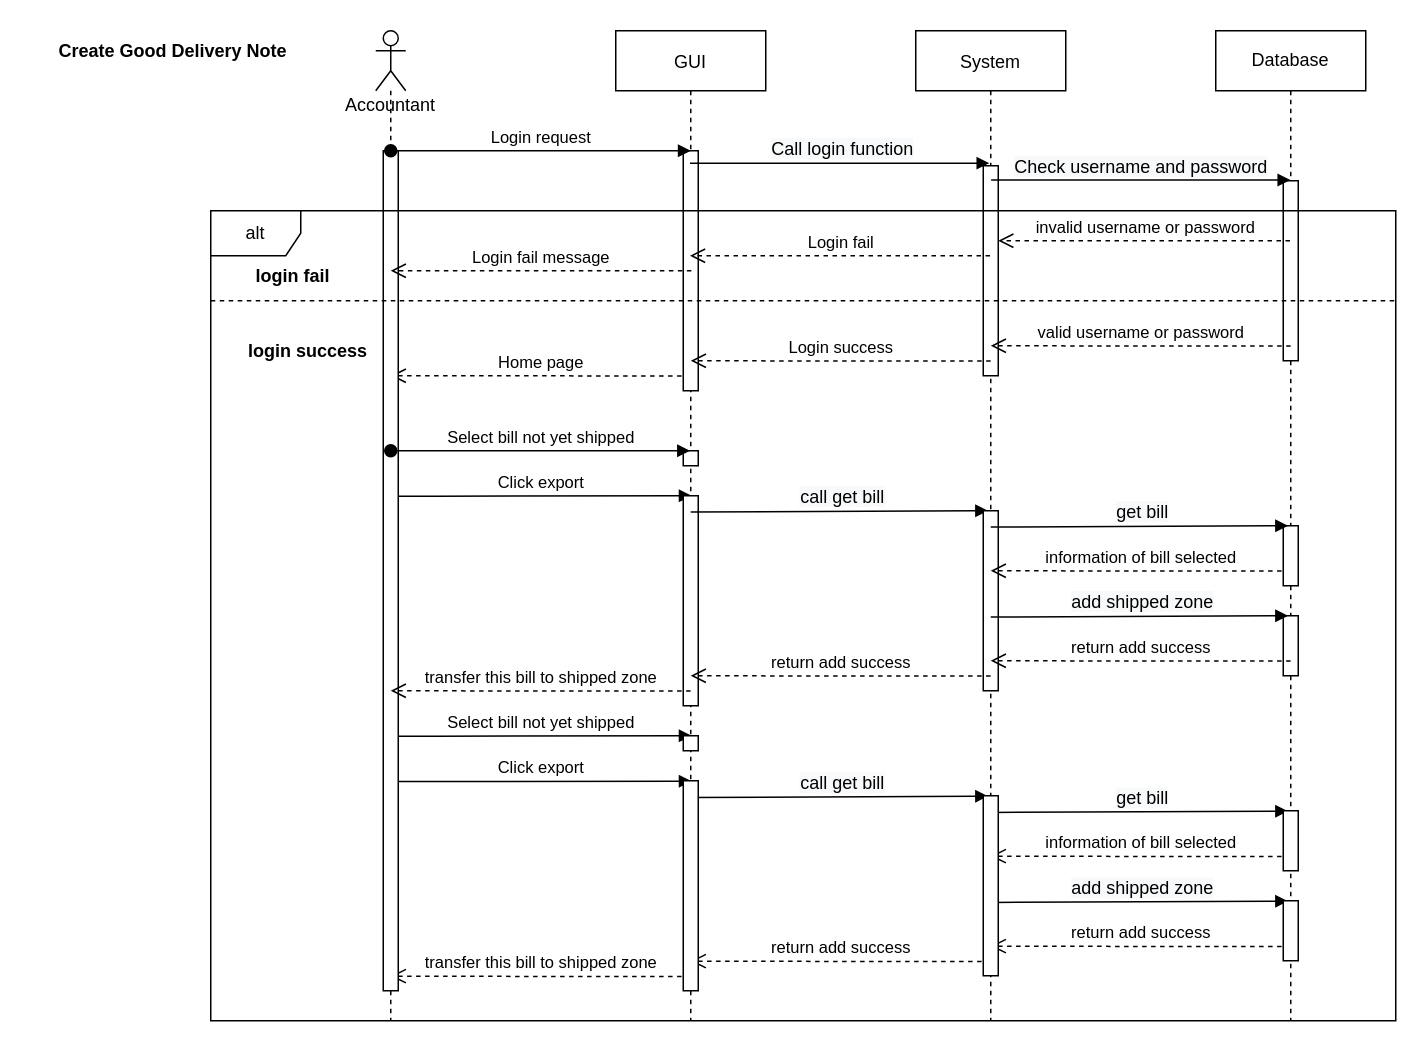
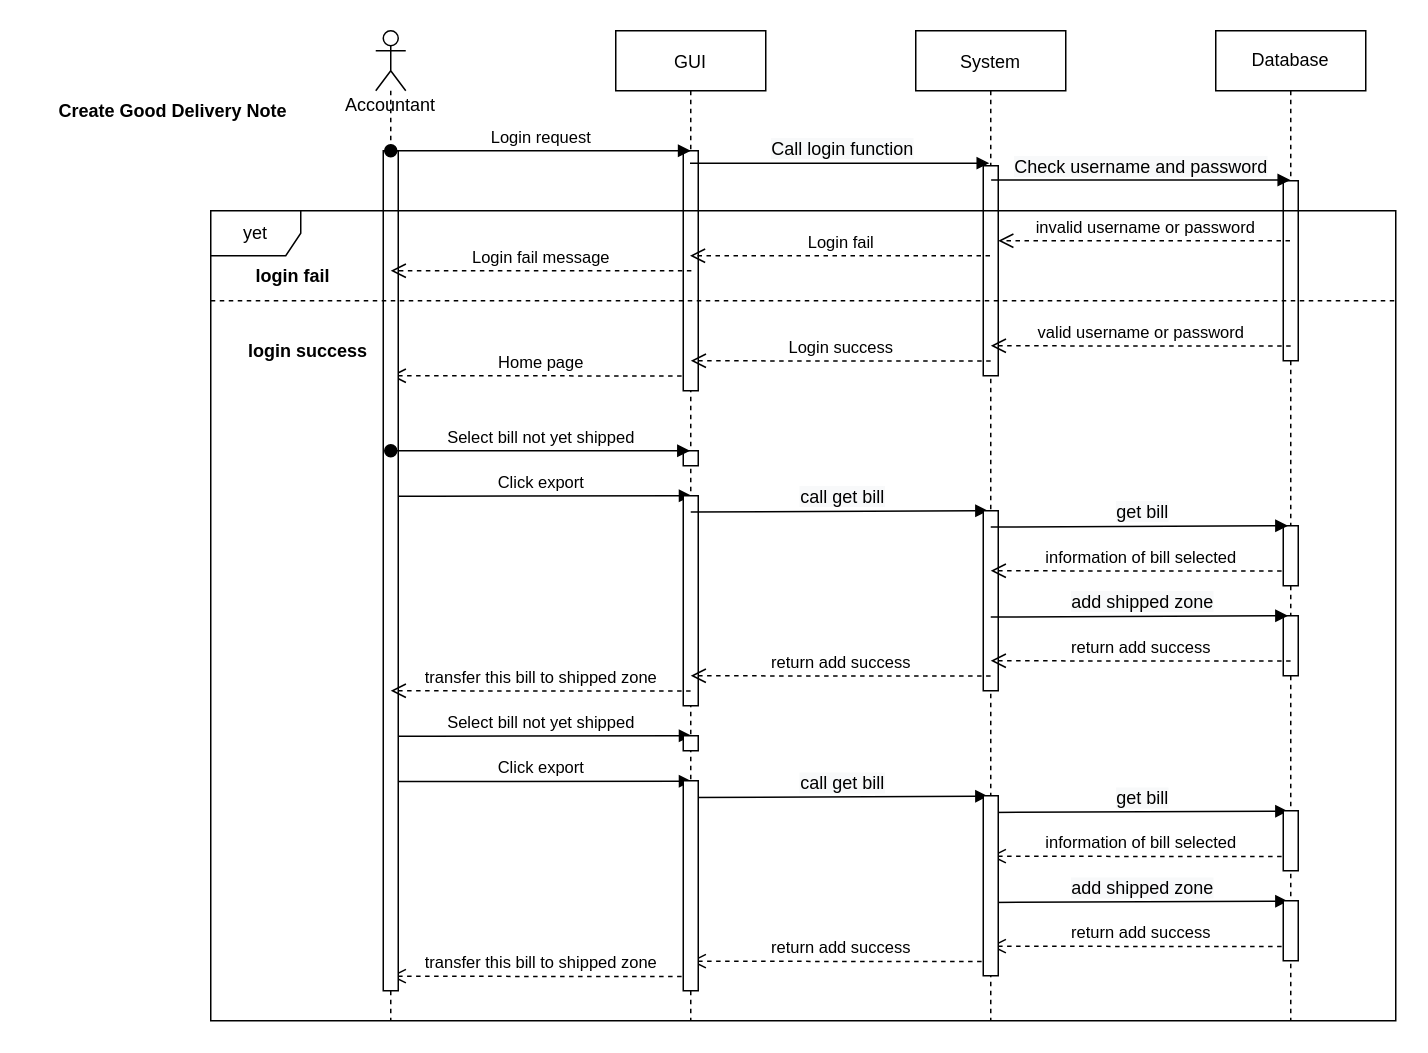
node "Create Good Delivery Note": moved (173, 50) -> (173, 110)
node "alt": label "alt" -> "yet"
